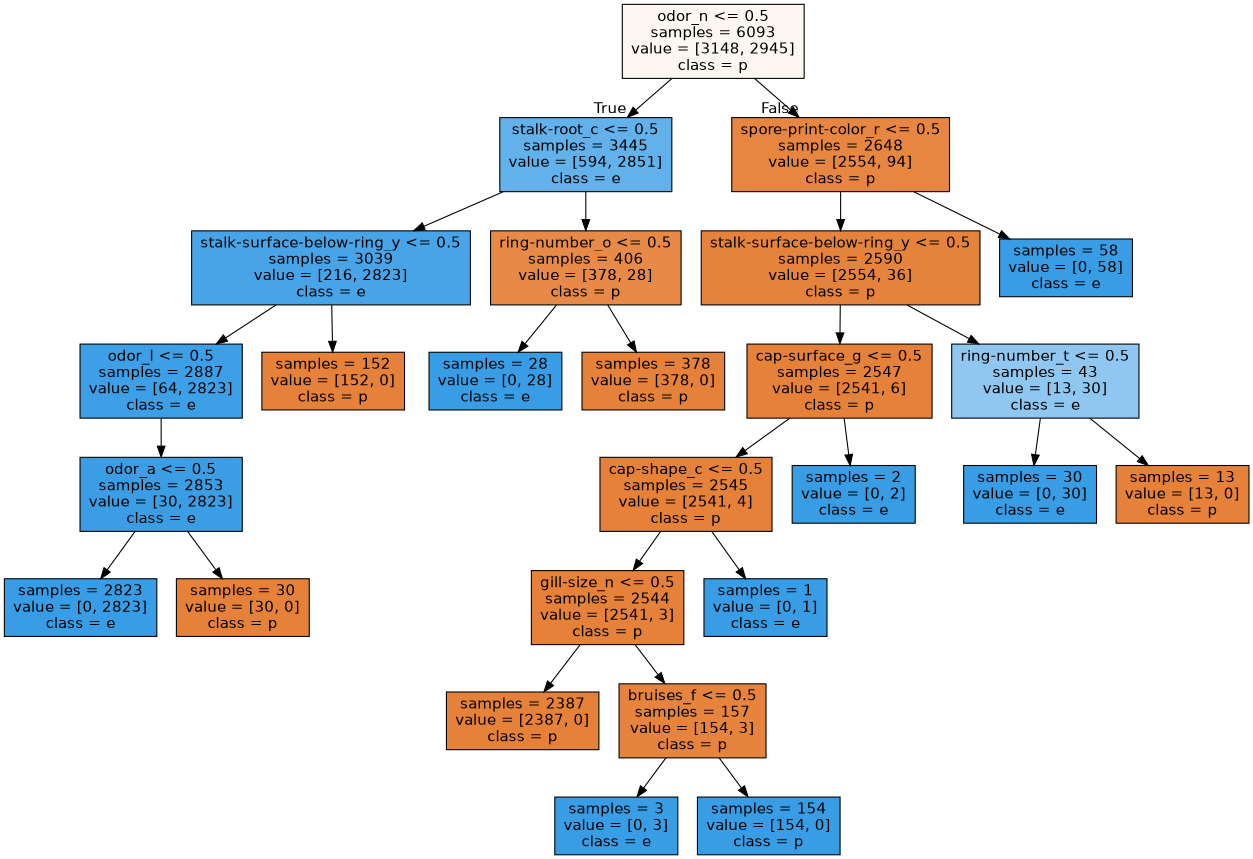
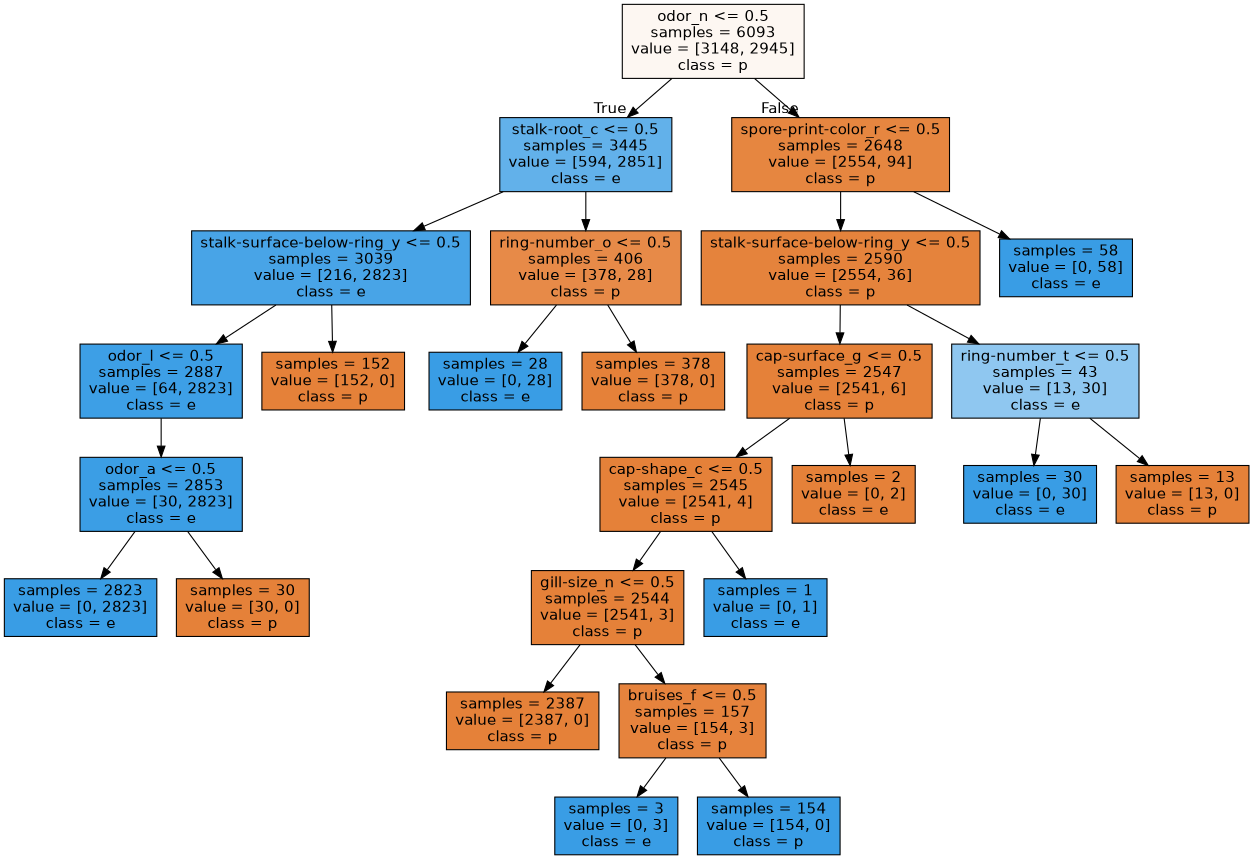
node "samples = 2 value = [0, 2] class = e": fillcolor #399de5 -> #e58139
